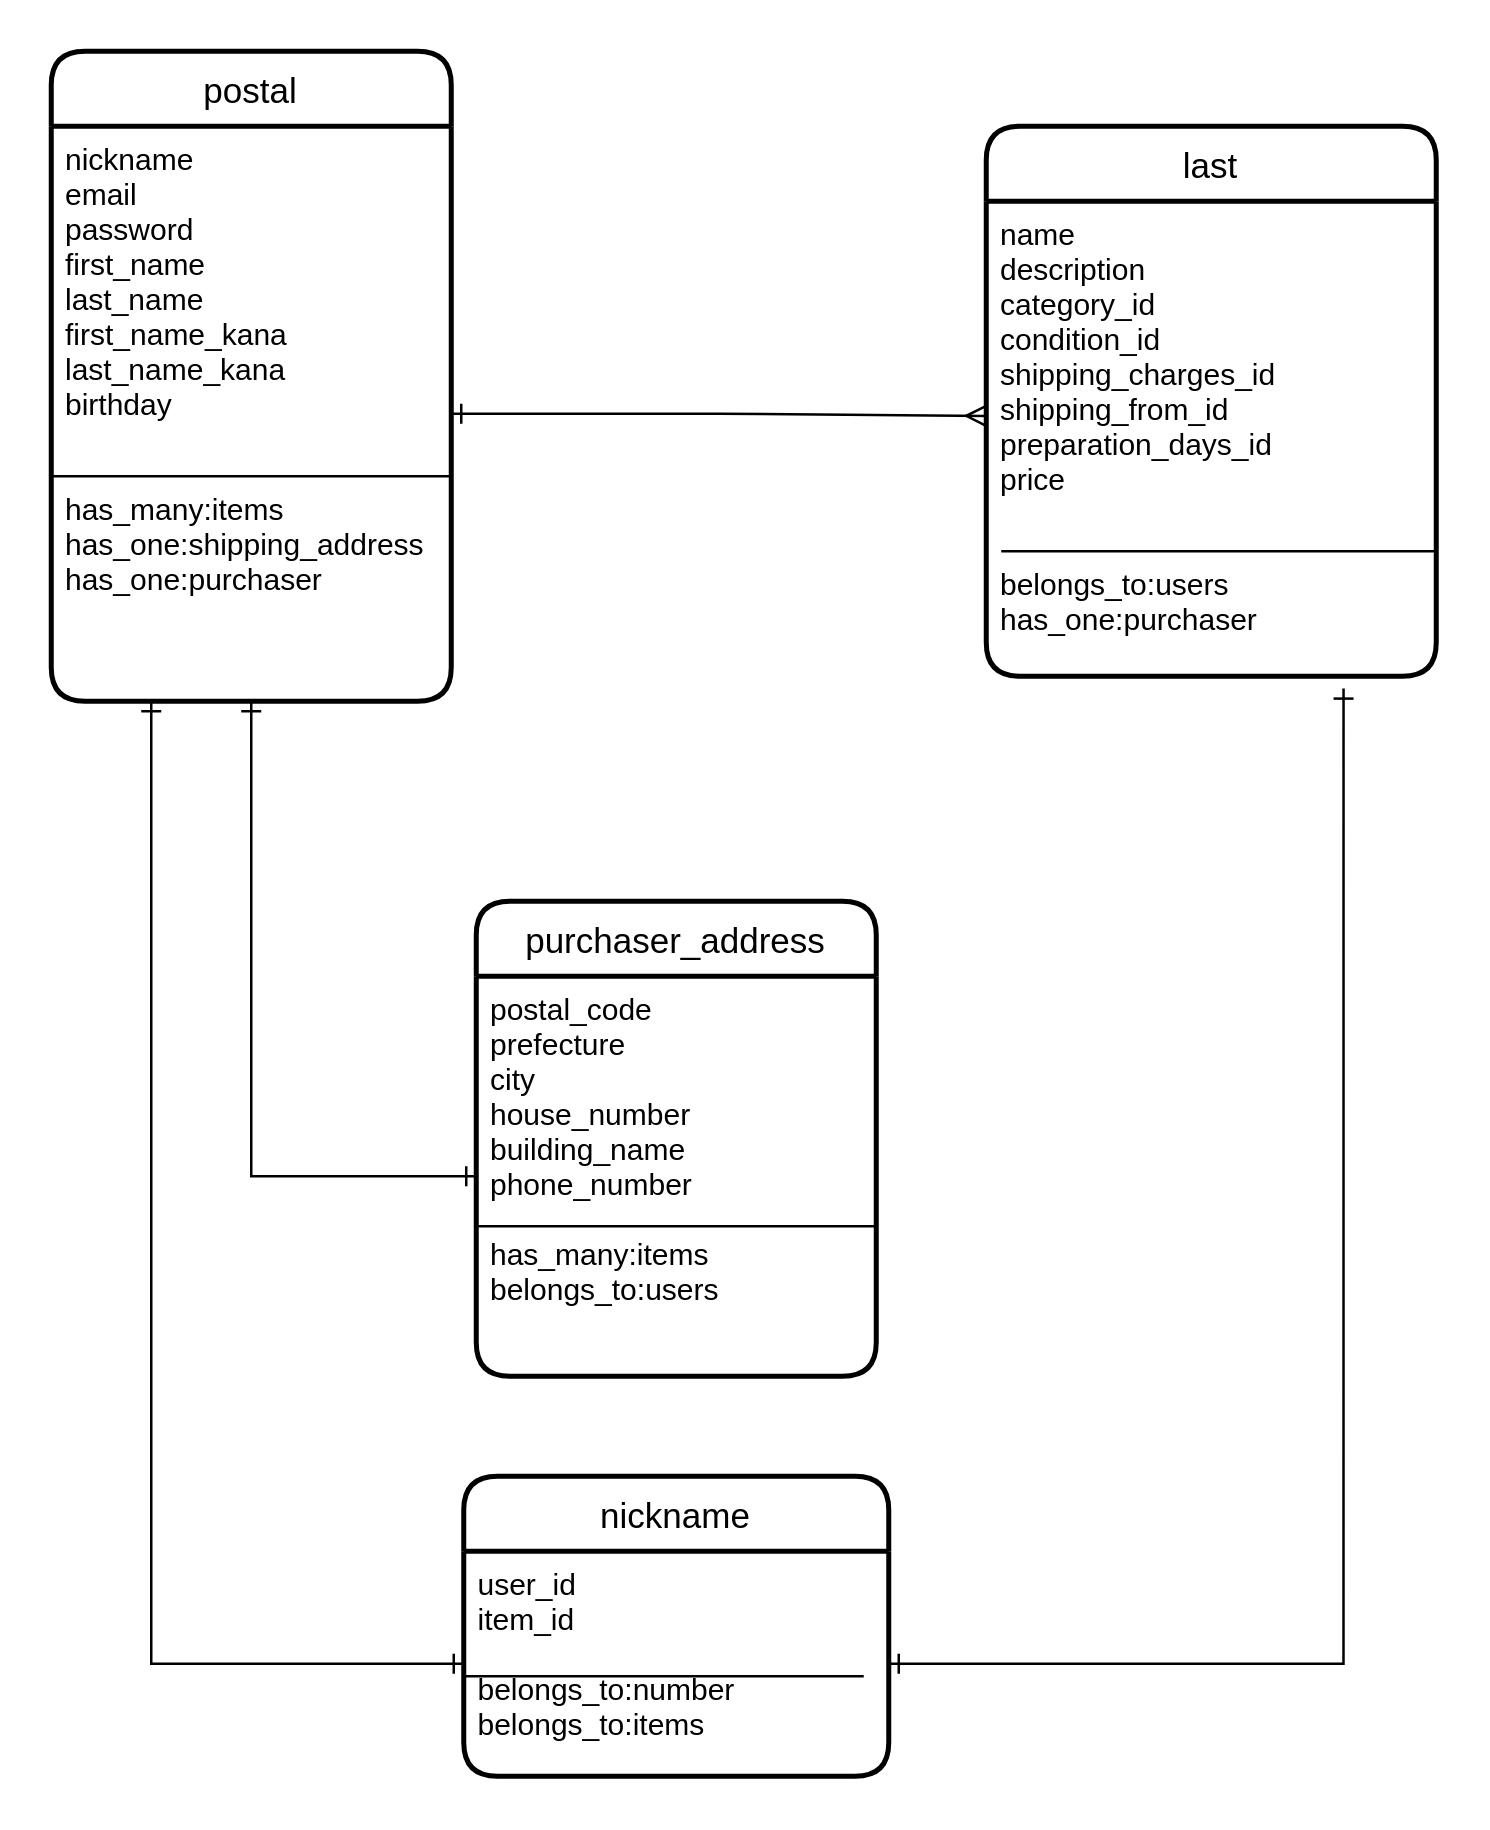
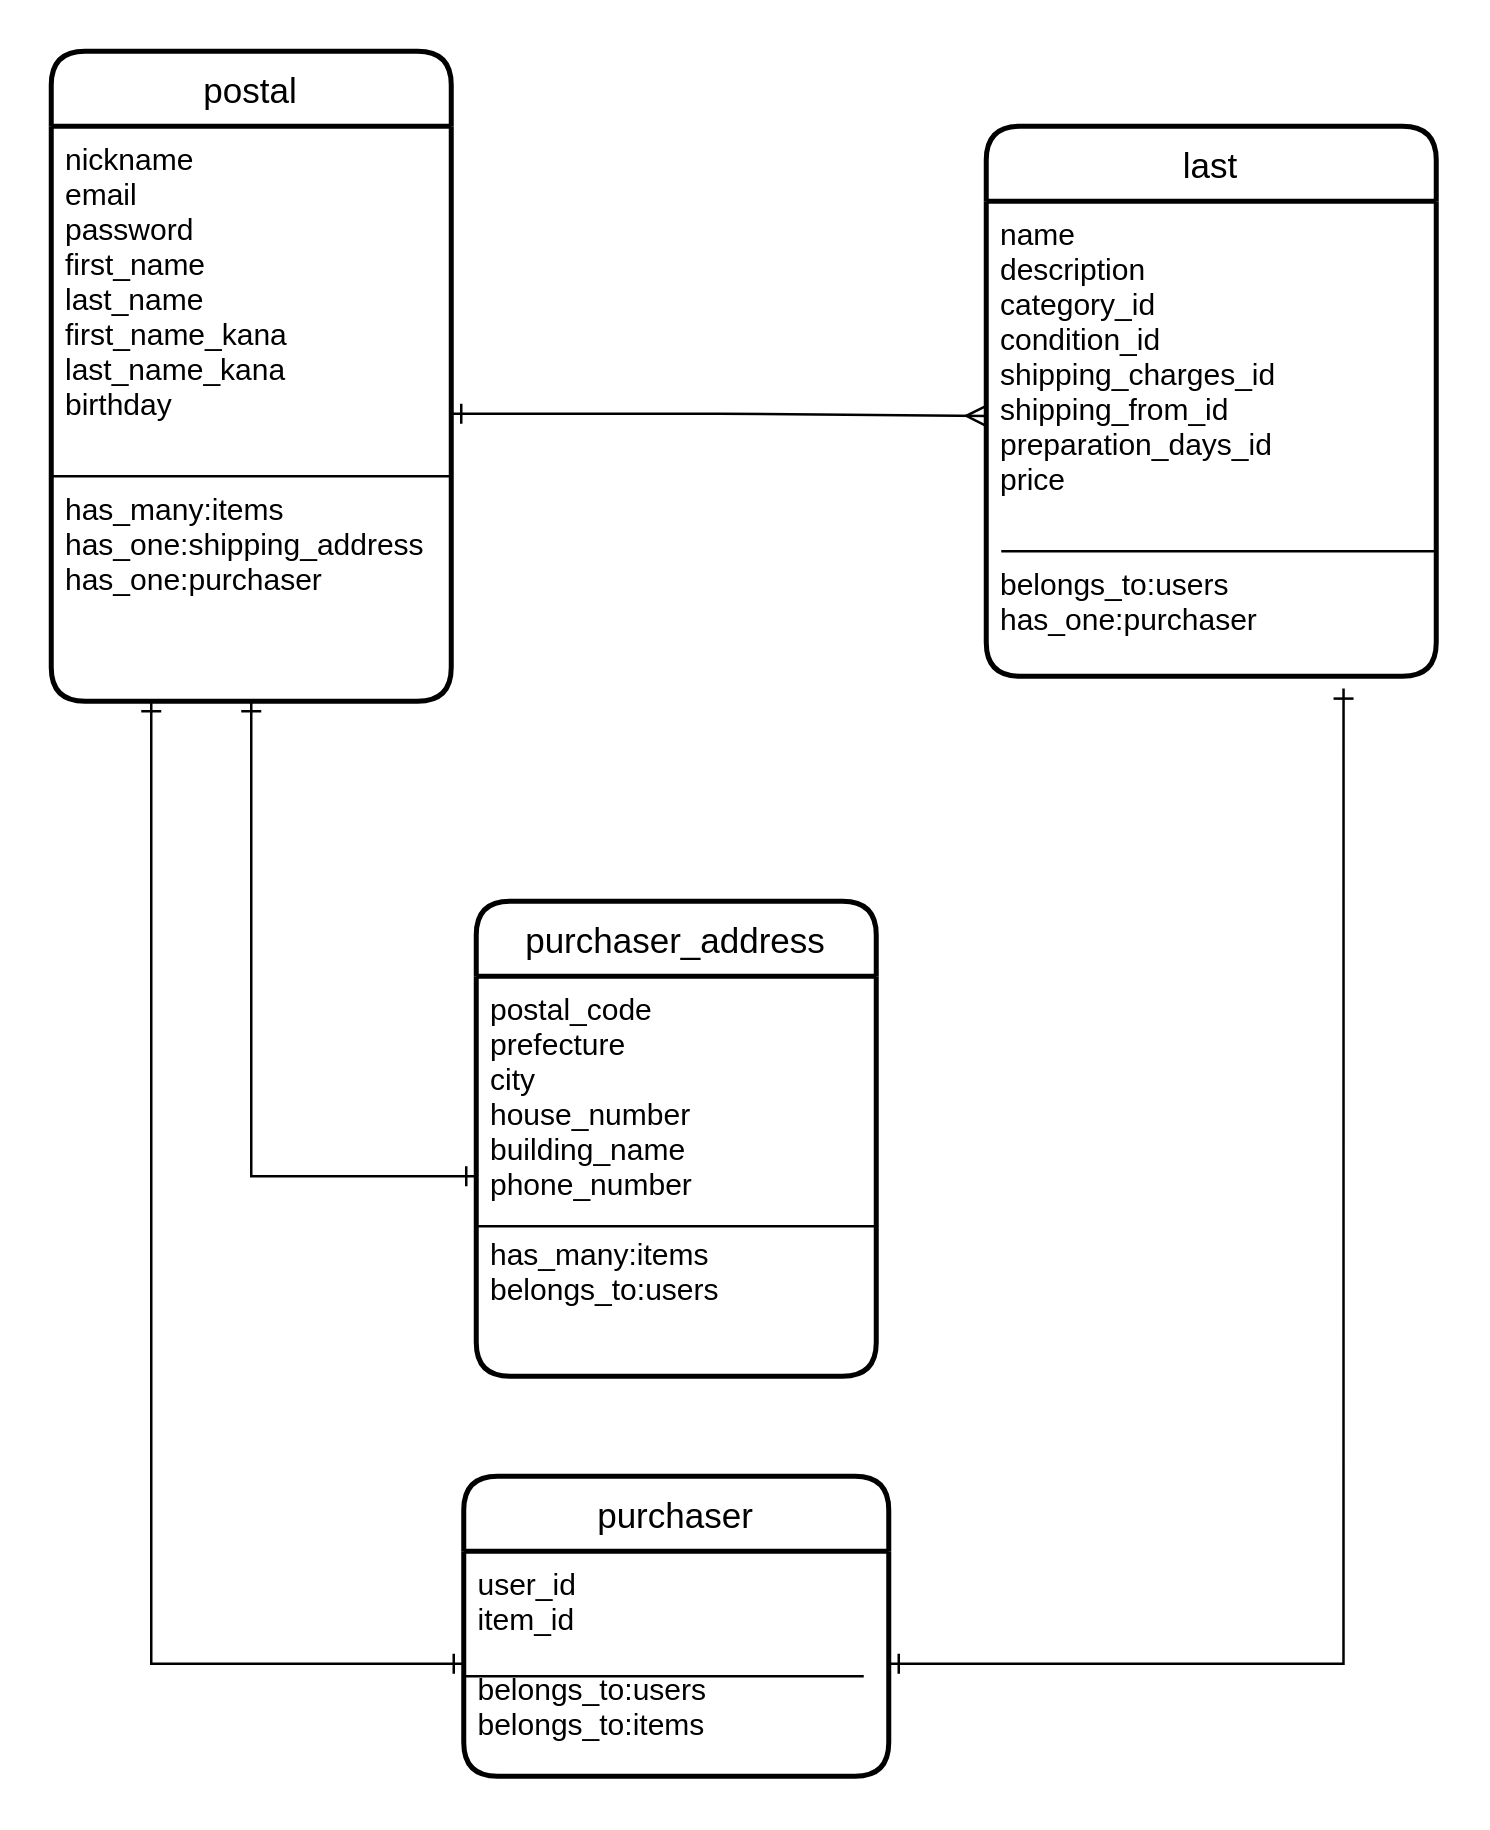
node "nickname": label "nickname" -> "purchaser"
node "user_id item_id belongs_to:number belongs_to:items": label "user_id item_id belongs_to:number belongs_to:items" -> "user_id item_id belongs_to:users belongs_to:items"
